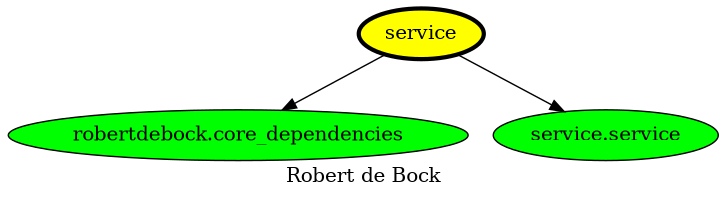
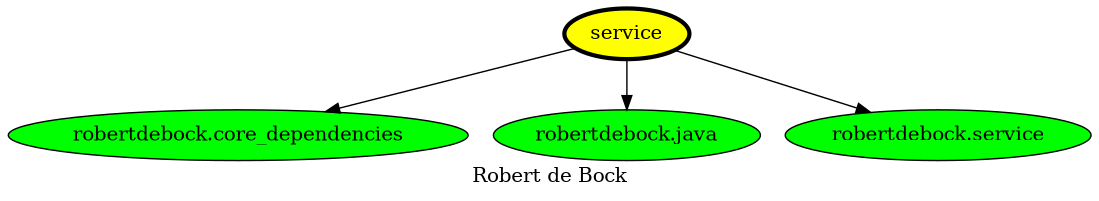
node "service.service": label "service.service" -> "robertdebock.service"
node "robertdebock.java": added
